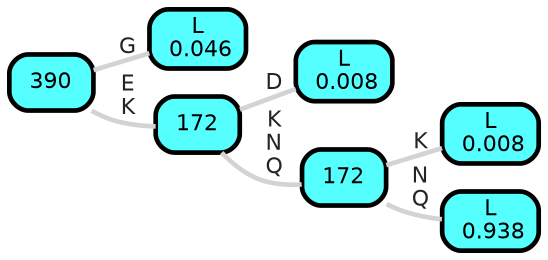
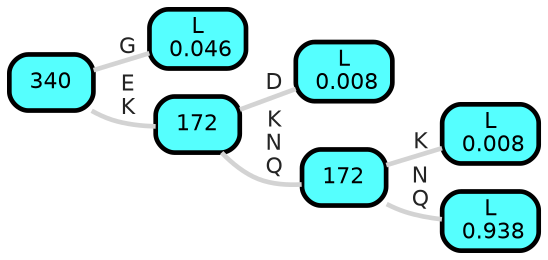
node "390": label "390" -> "340"
